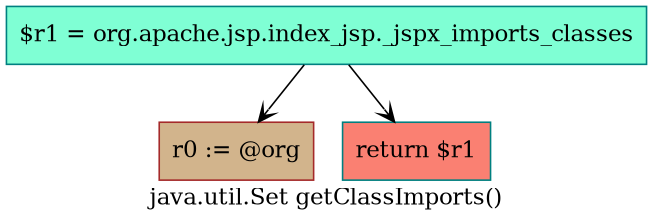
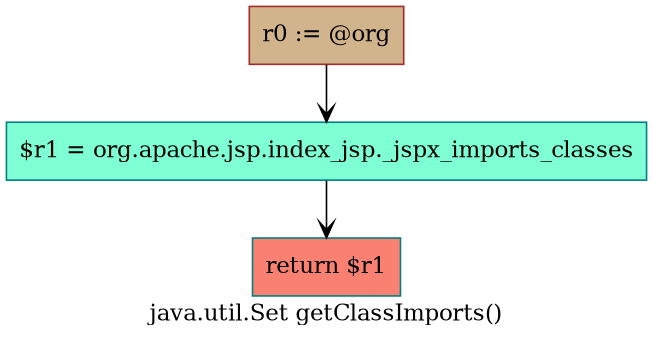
edge "$r1 = org.apache.jsp.index_jsp._jspx_imports_classes" -> "r0 := @org": reversed
